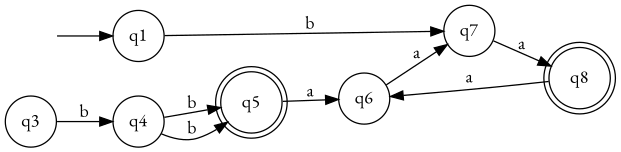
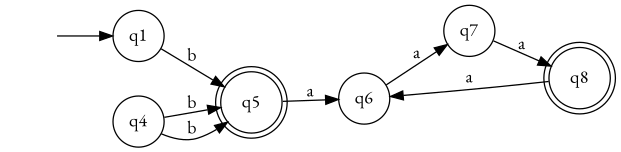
edge "q1" -> "q7": now "q1" -> "q5"
node "q3": removed
